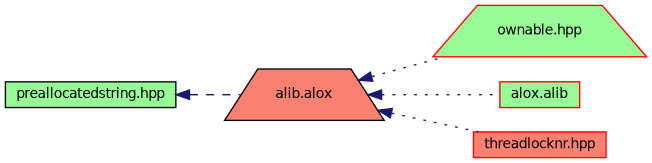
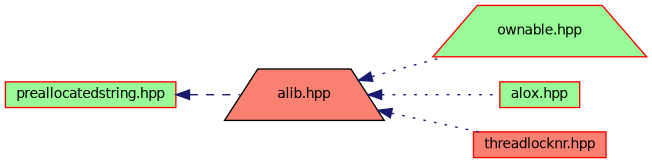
node "preallocatedstring.hpp": color black -> red
node "alib.alox": label "alib.alox" -> "alib.hpp"
node "alox.alib": label "alox.alib" -> "alox.hpp"
